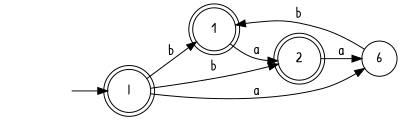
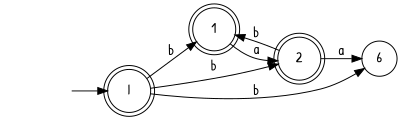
edge "6" -> "1": now "2" -> "1"
edge "I" -> "6": label "a" -> "b"
